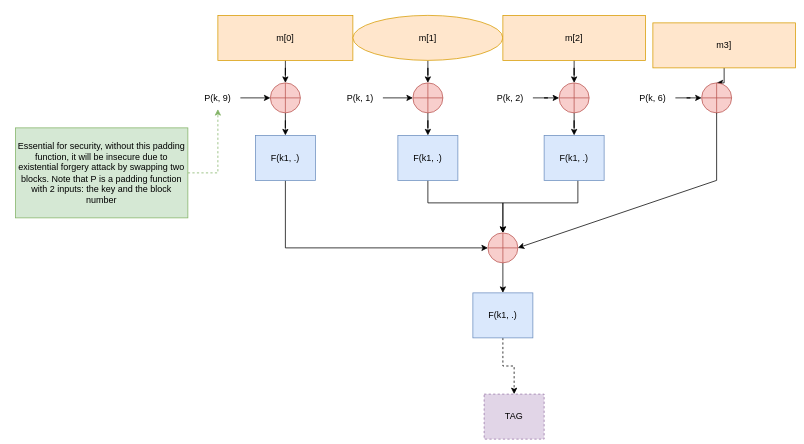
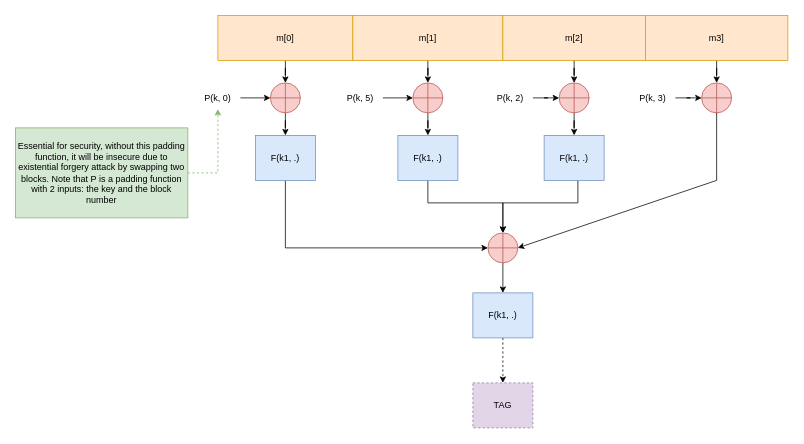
node "m[1]": shape ellipse -> rectangle
node "m3]": moved (724, 45) -> (717, 38)
node "P(k, 9)": label "P(k, 9)" -> "P(k, 0)"
node "P(k, 1)": label "P(k, 1)" -> "P(k, 5)"
node "P(k, 6)": label "P(k, 6)" -> "P(k, 3)"
node "TAG": moved (514, 417) -> (503, 405)
